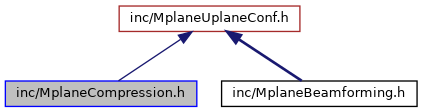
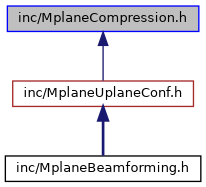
edge "inc/MplaneCompression.h" -> "inc/MplaneUplaneConf.h": reversed
